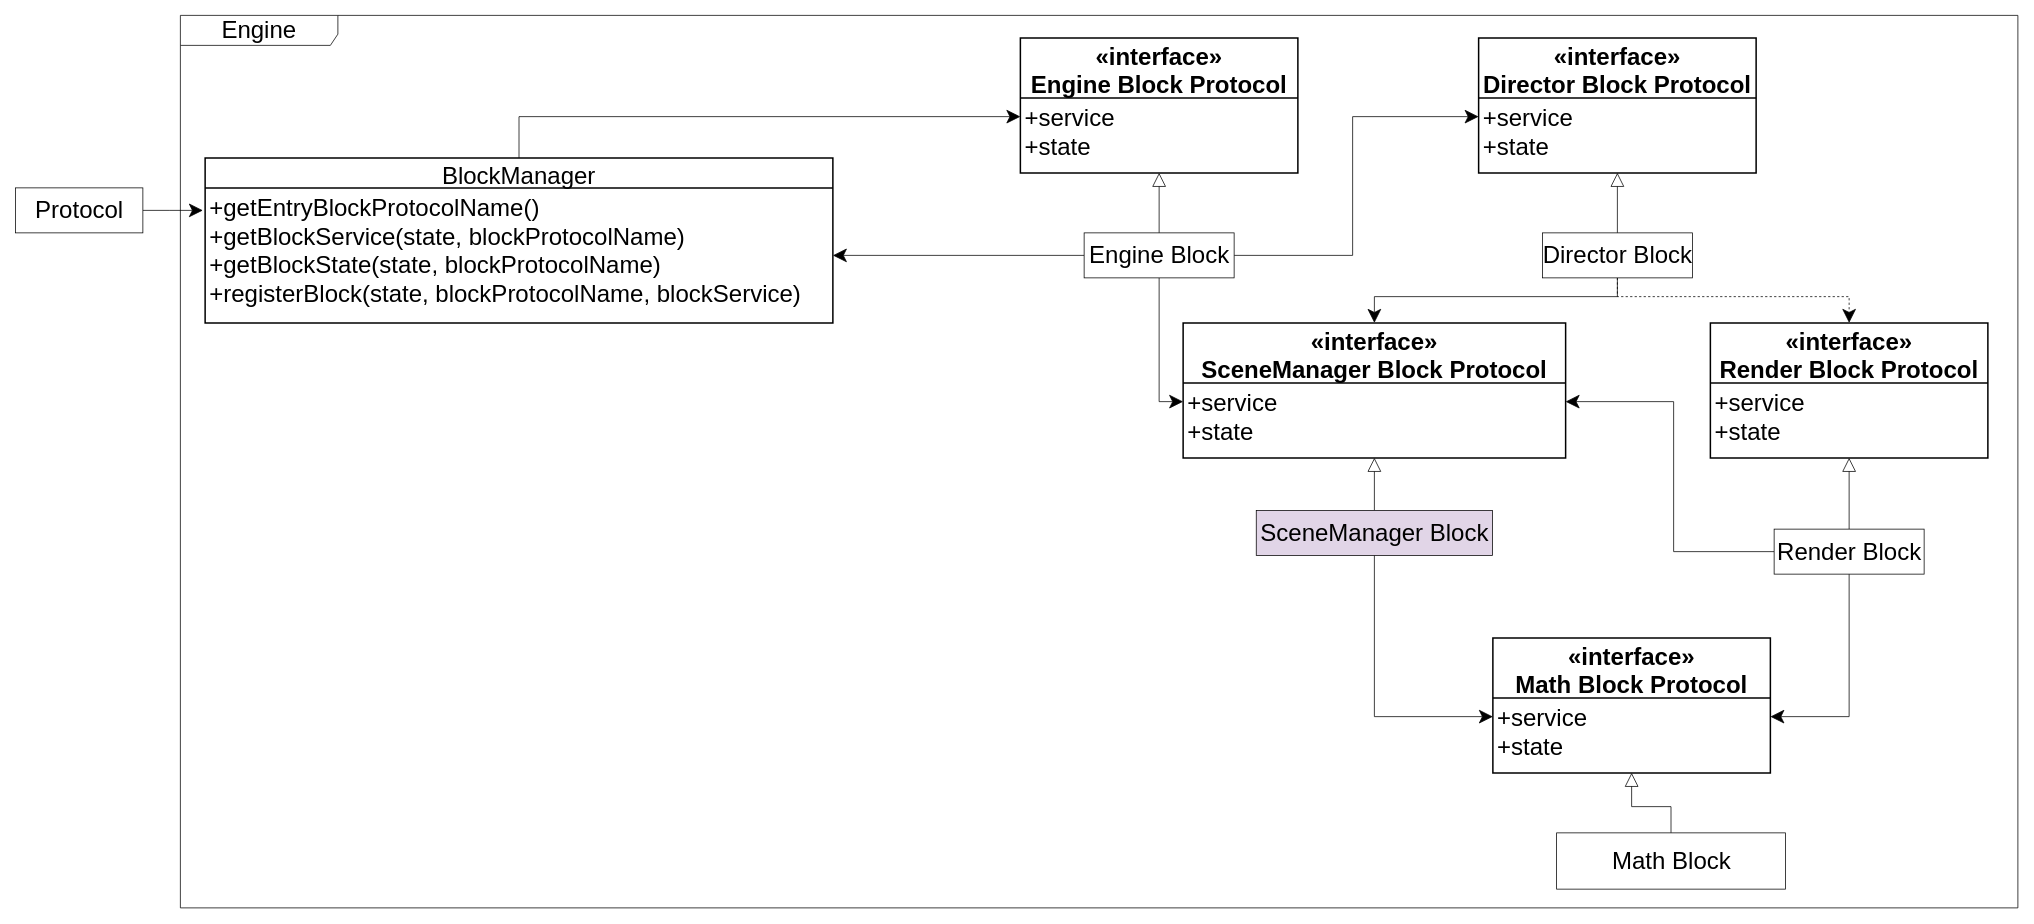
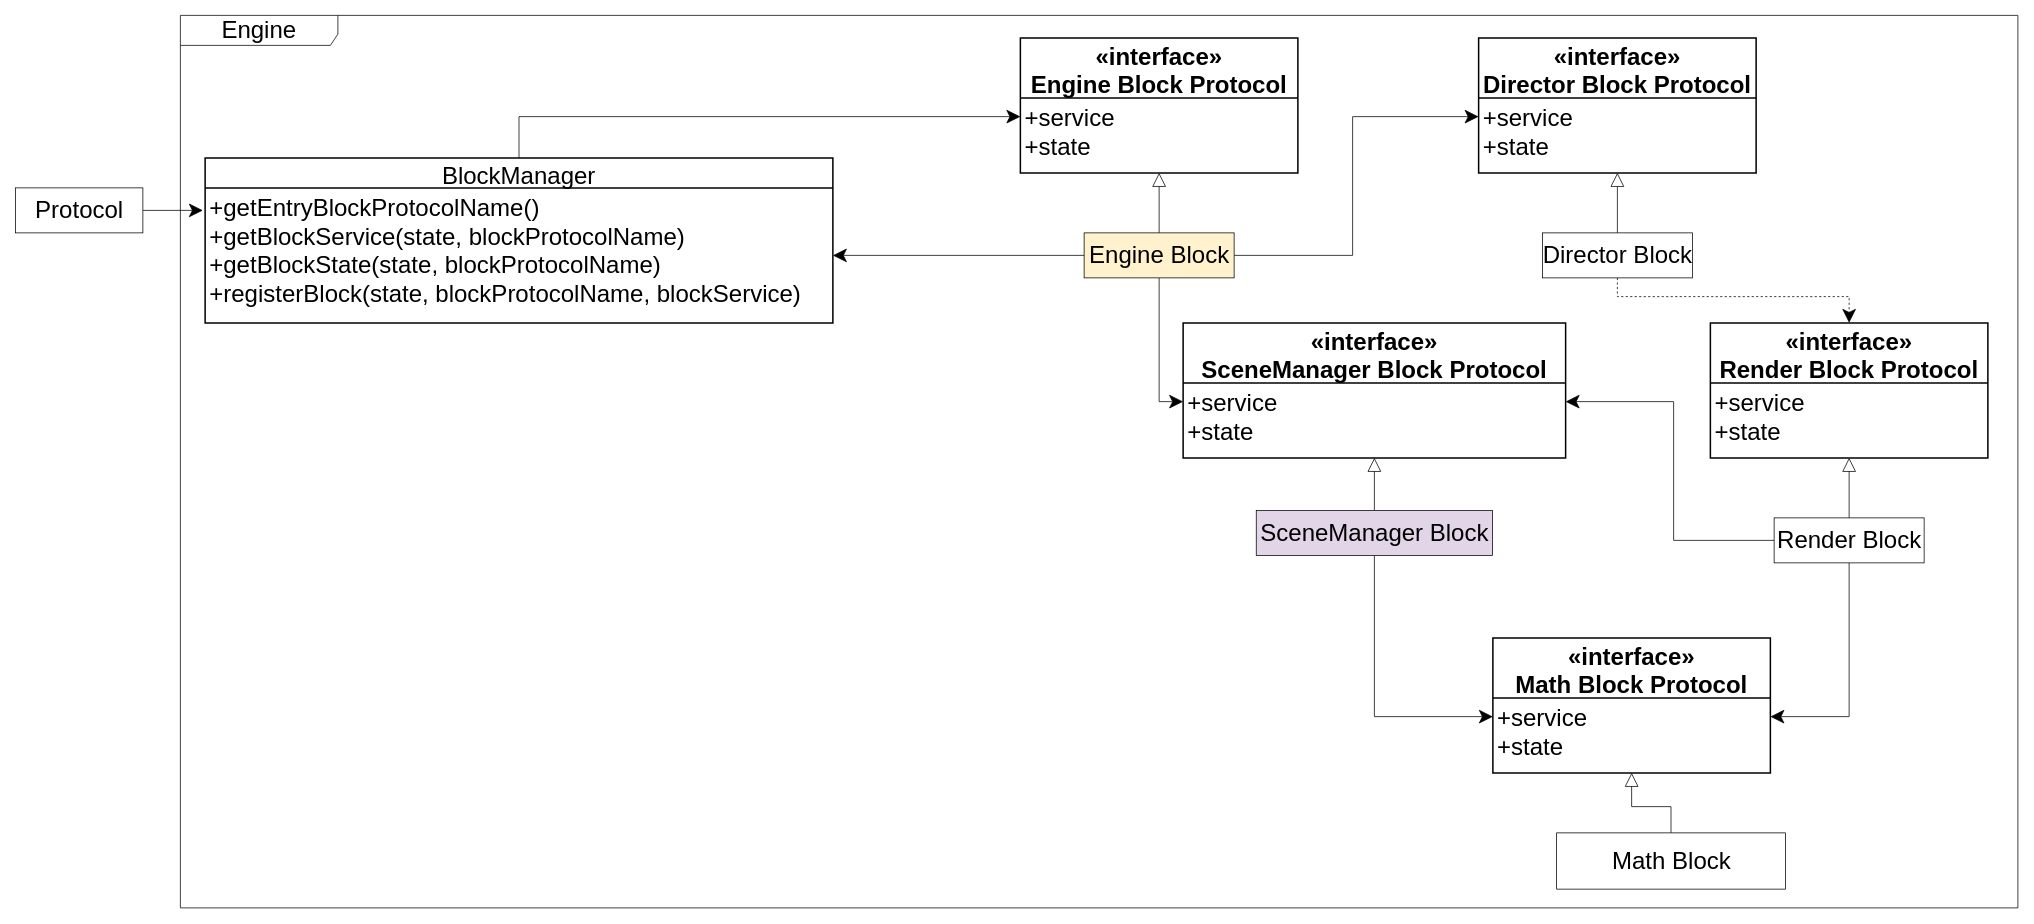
node "Engine Block": fillcolor #ffffff -> #fff2cc
edge "Director Block" -> "«interface» SceneManager Block Protocol": removed
node "Render Block": moved (1849, 552) -> (1849, 540)
